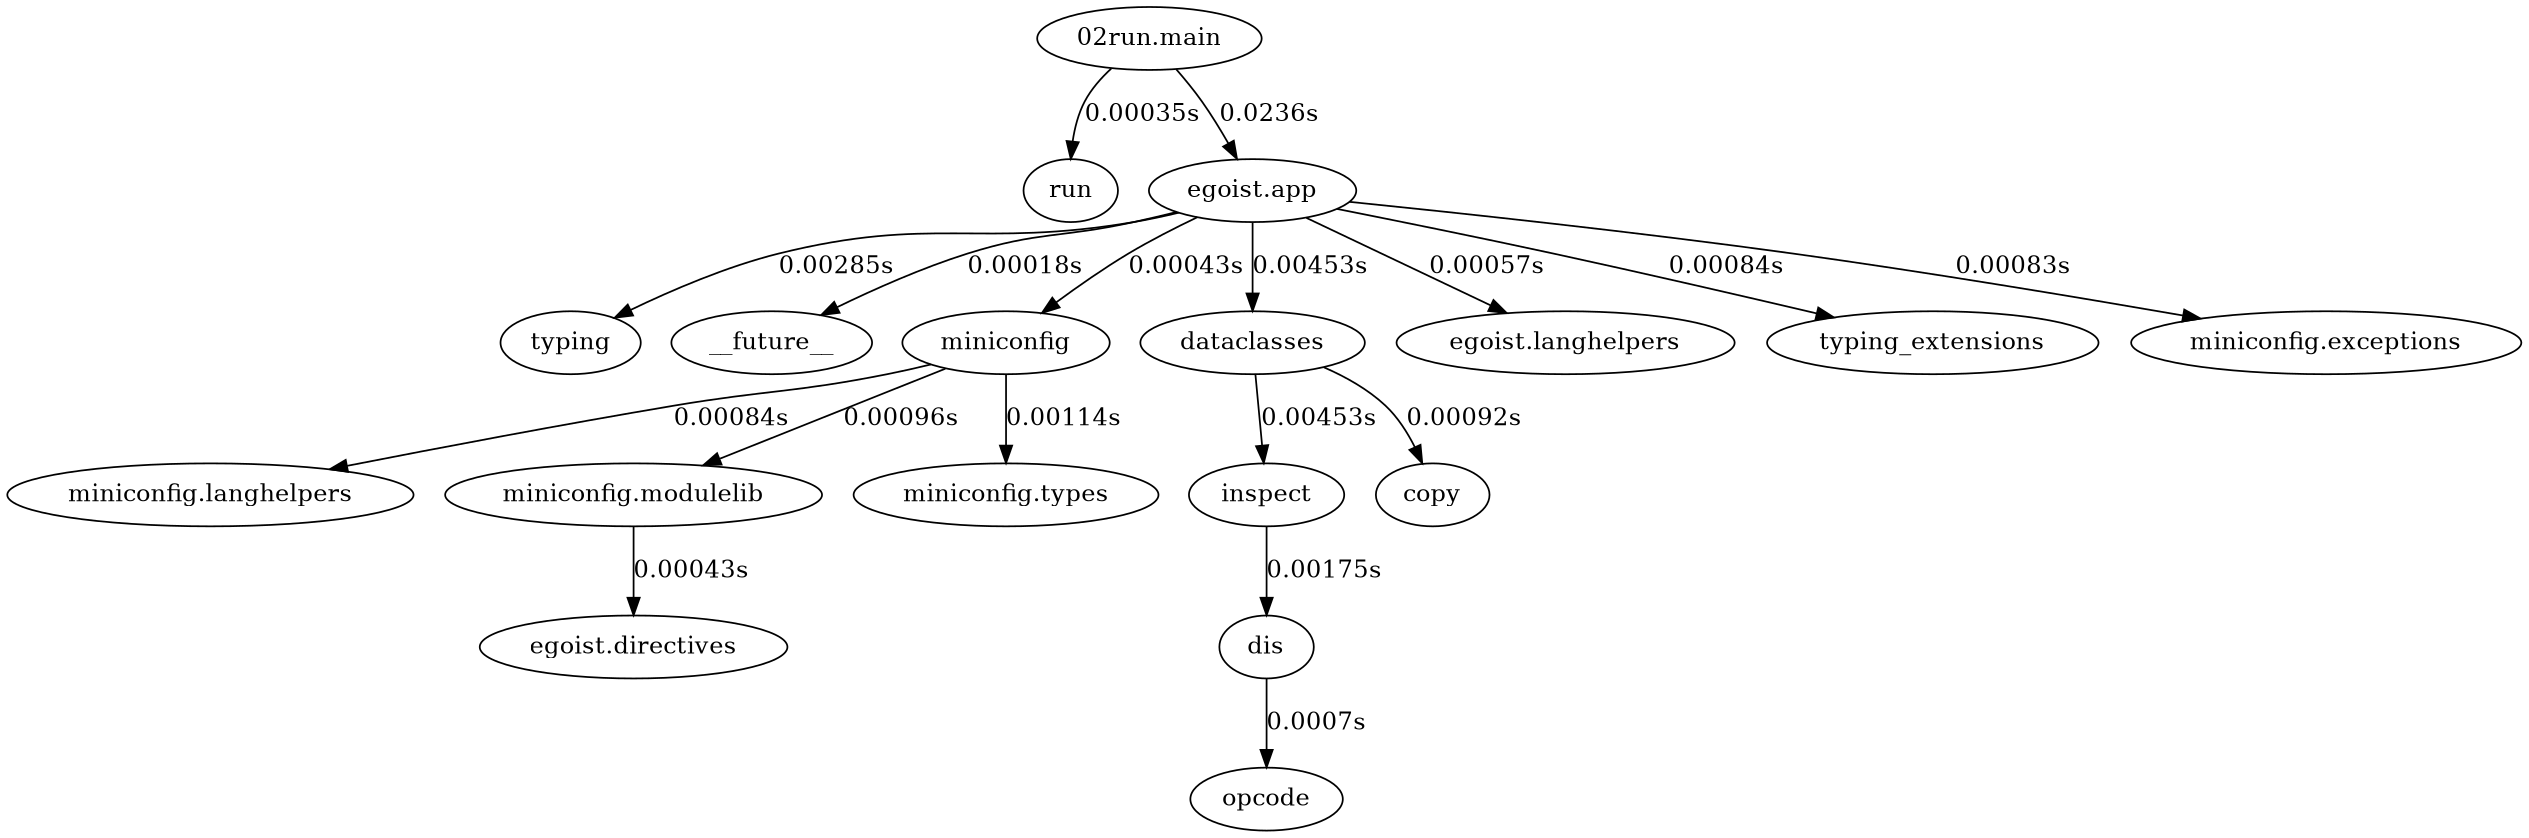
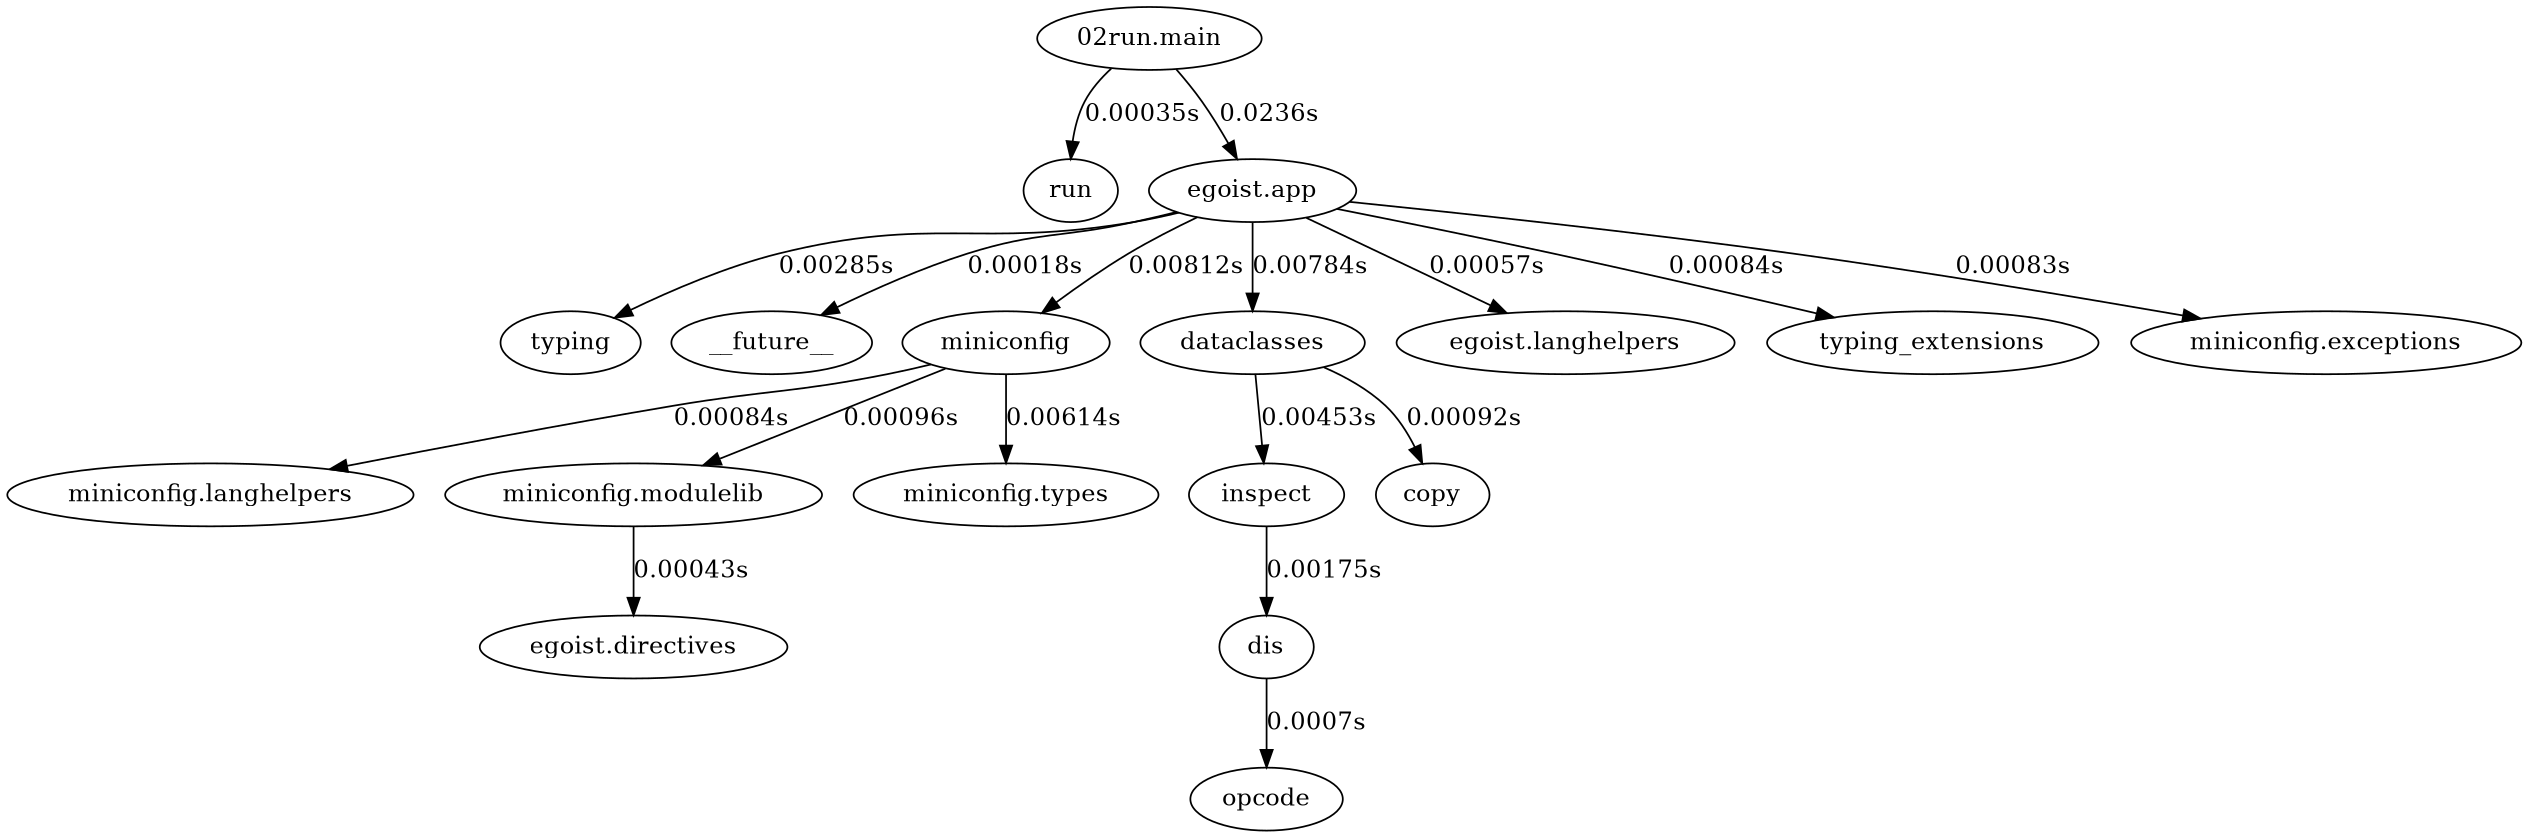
edge "egoist.app" -> "miniconfig": label "0.00043s" -> "0.00812s"
edge "egoist.app" -> "dataclasses": label "0.00453s" -> "0.00784s"
edge "miniconfig" -> "miniconfig.types": label "0.00114s" -> "0.00614s"
